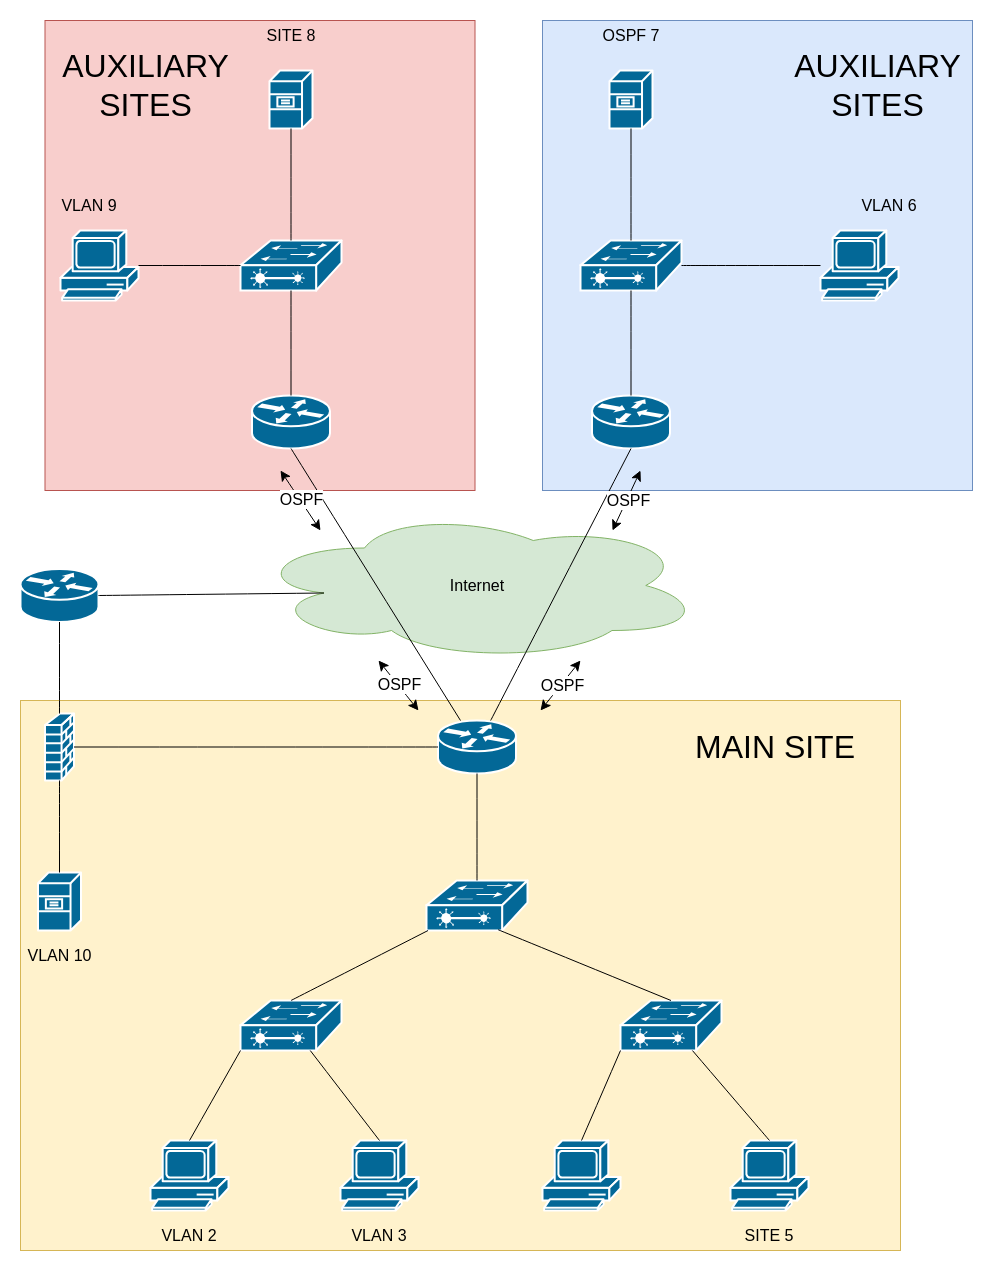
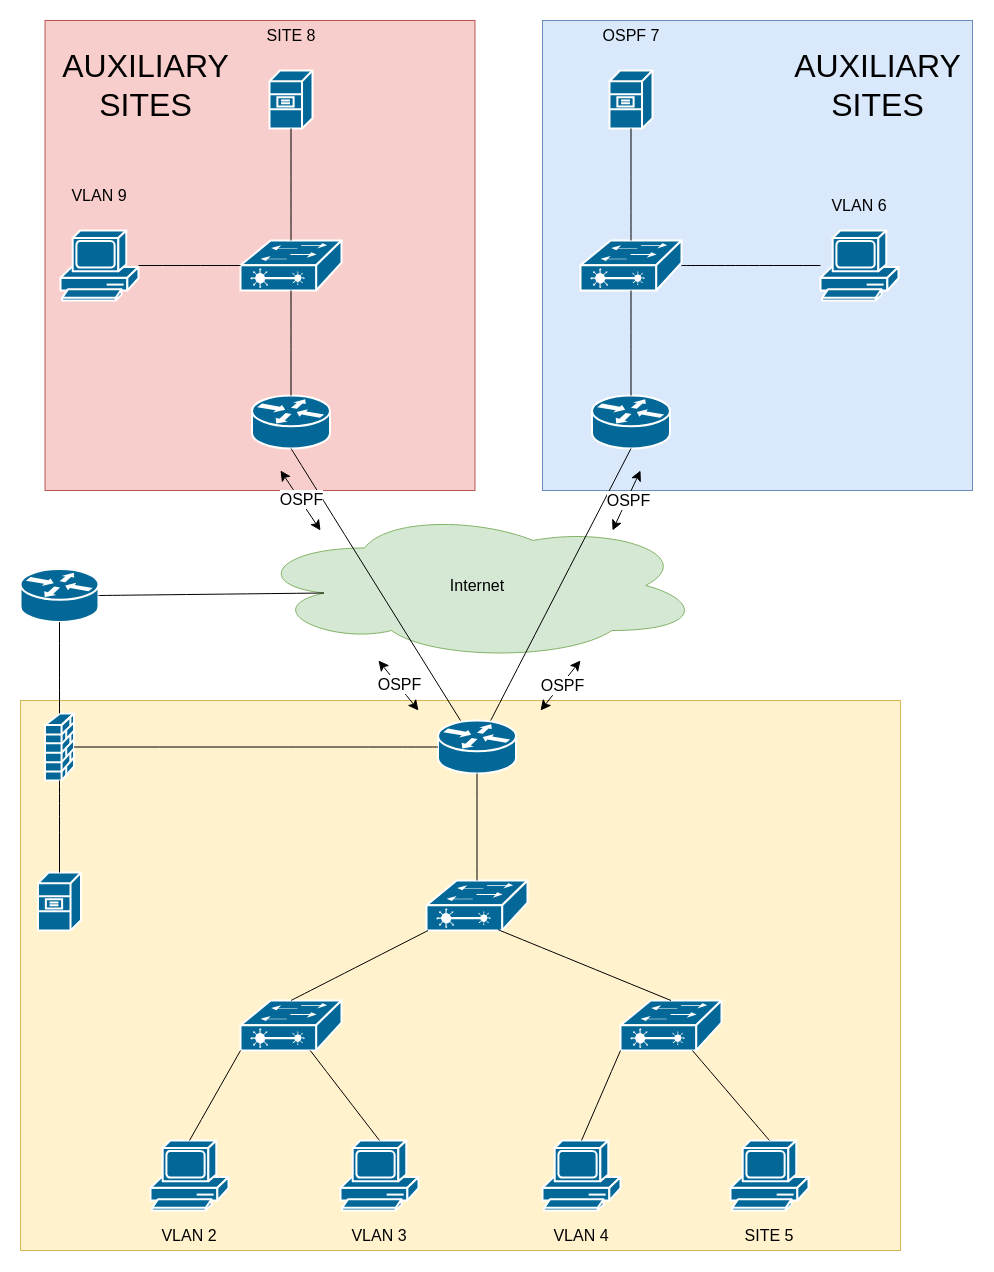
node "VLAN 9": moved (90, 206) -> (100, 196)
node "VLAN 6": moved (890, 206) -> (860, 206)
node "MAIN SITE": removed
node "VLAN 10": removed
node "VLAN 4": added
